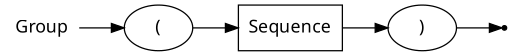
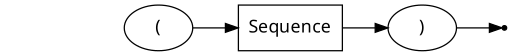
node "Group": removed
